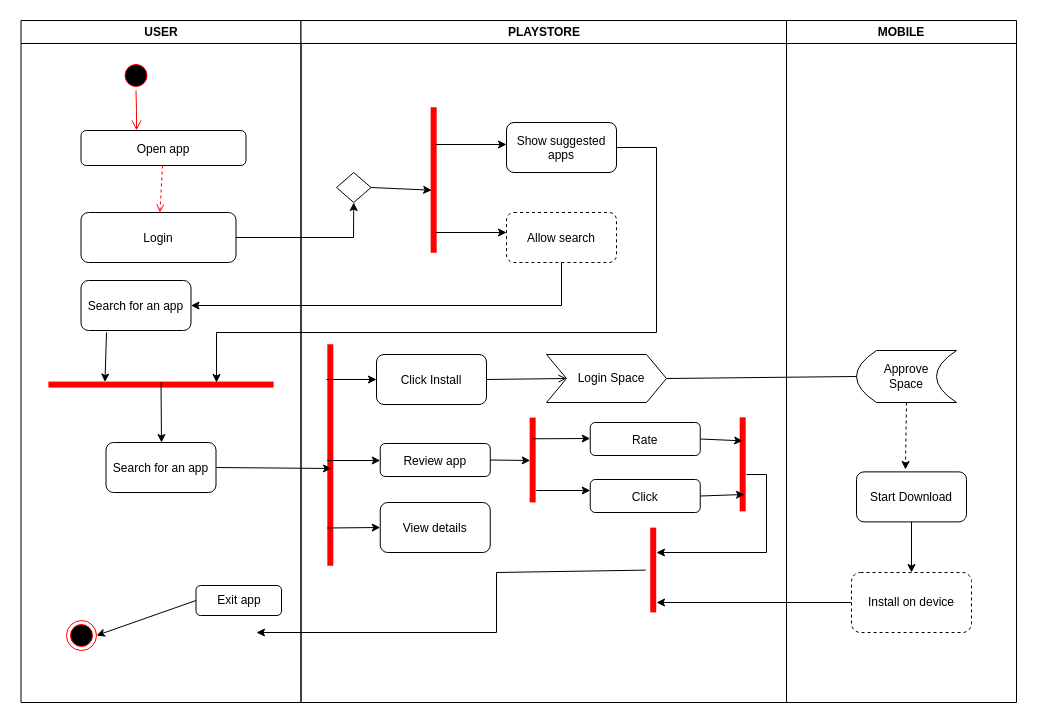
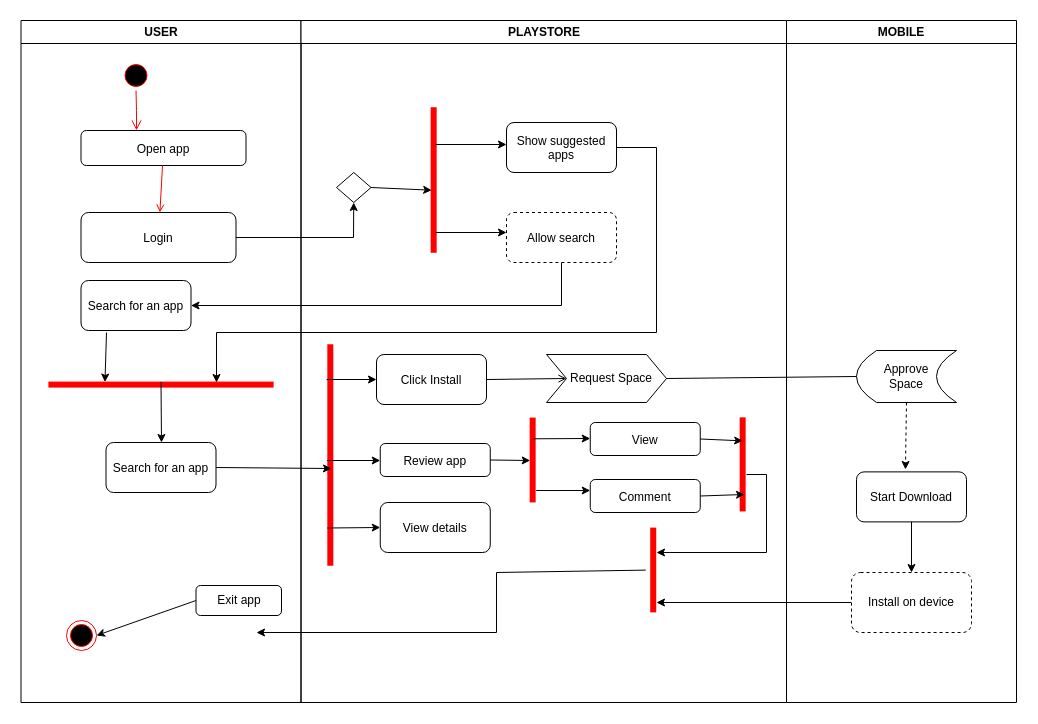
edge "Open app" -> "Login": style dashed -> solid
node "Login Space": label "Login Space" -> "Request Space"
node "Rate": label "Rate" -> "View"
node "Click": label "Click" -> "Comment"
